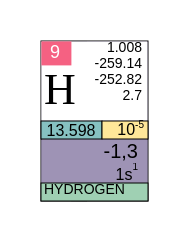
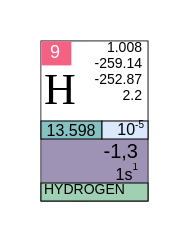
node "-252.82": label "-252.82" -> "-252.87"
node "2.7": label "2.7" -> "2.2"
node "10-5": fillcolor #ffe799 -> #dae8fc
